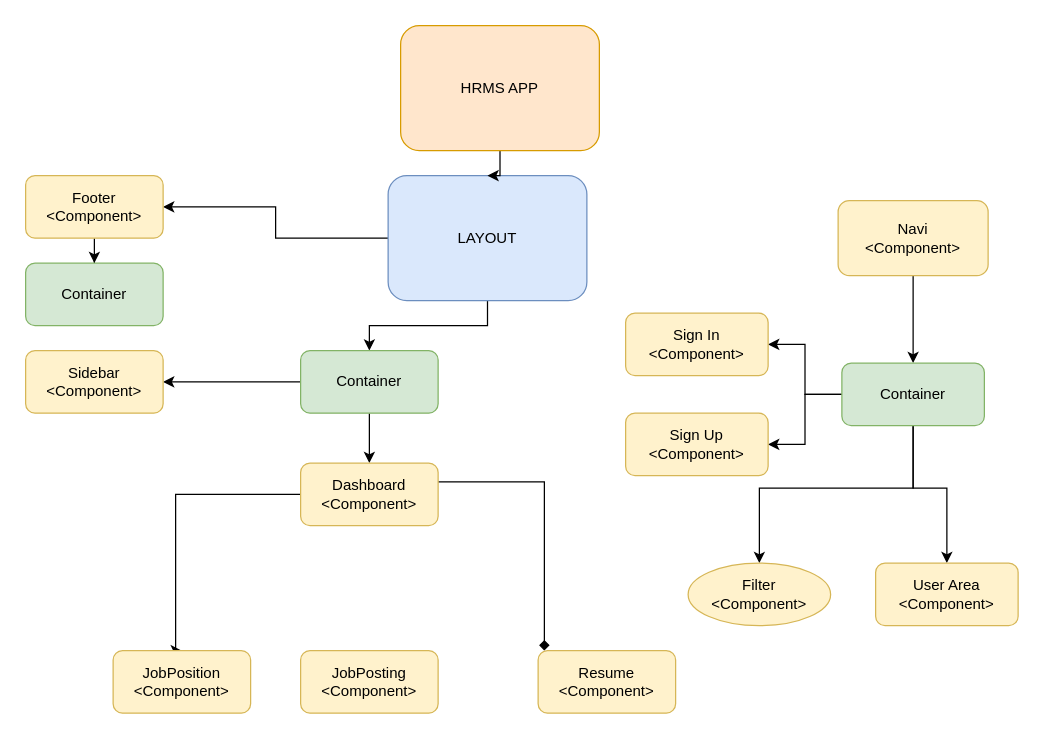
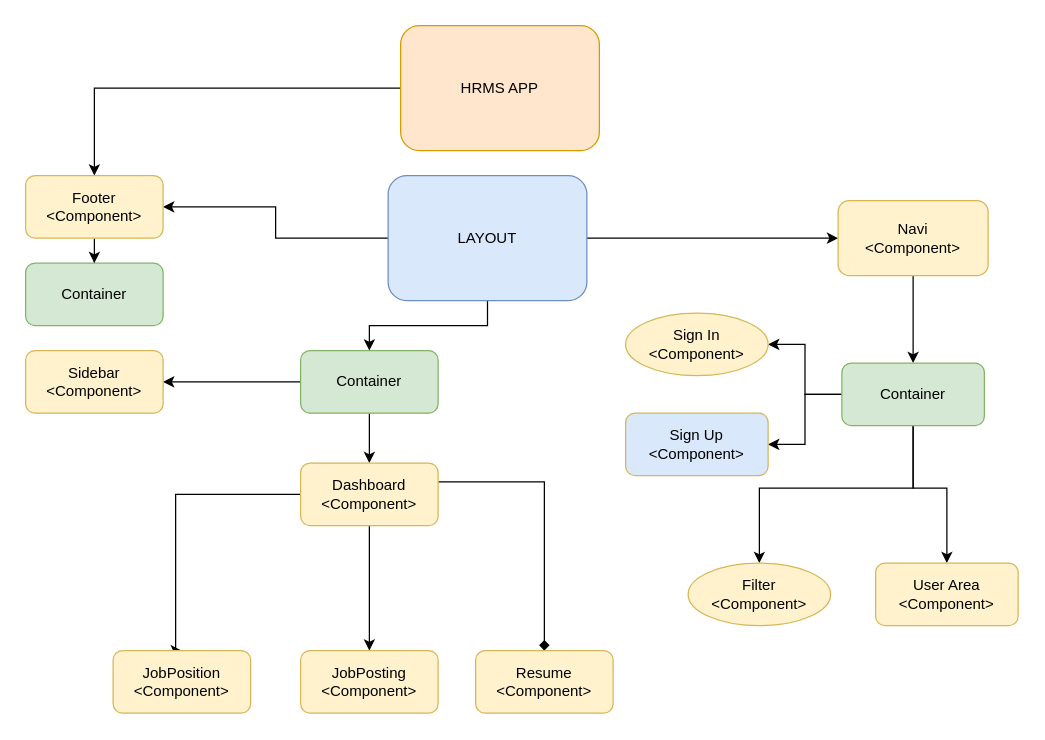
edge "HRMS APP" -> "LAYOUT": now "HRMS APP" -> "Footer <Component>"
edge "LAYOUT" -> "Navi <Component>": added
node "Sign In <Component>": shape rounded rectangle -> ellipse
node "Sign Up <Component>": fillcolor #fff2cc -> #dae8fc
edge "Dashboard <Component>" -> "JobPosting <Component>": added
node "Resume <Component>": moved (607, 682) -> (544, 682)
